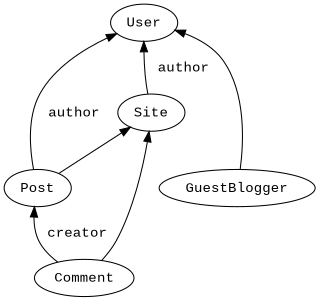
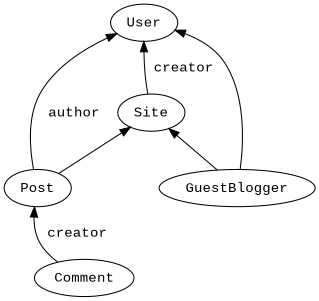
edge "Site" -> "User": label " author " -> " creator "
edge "Comment" -> "Site": now "GuestBlogger" -> "Site"
